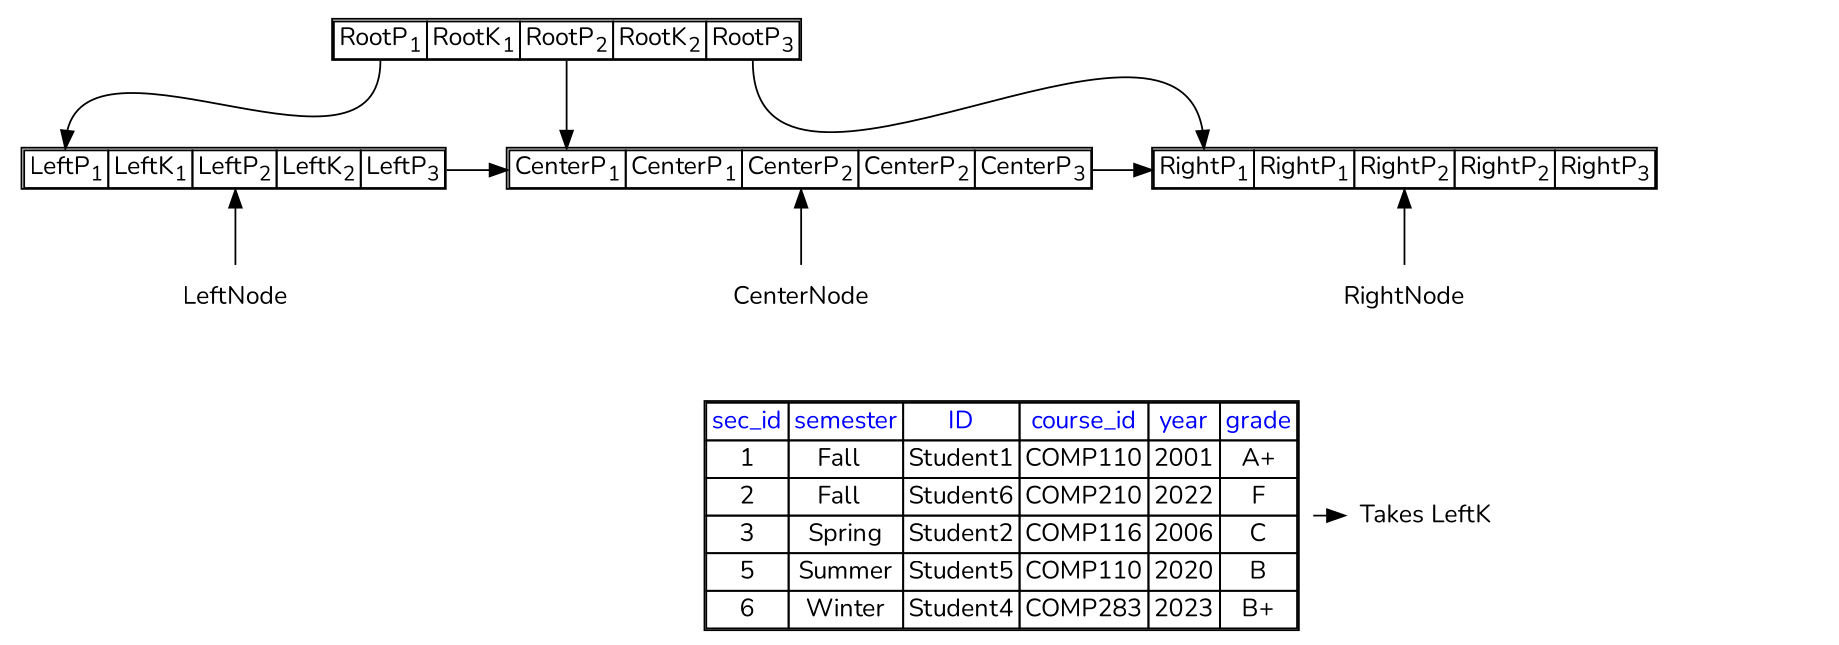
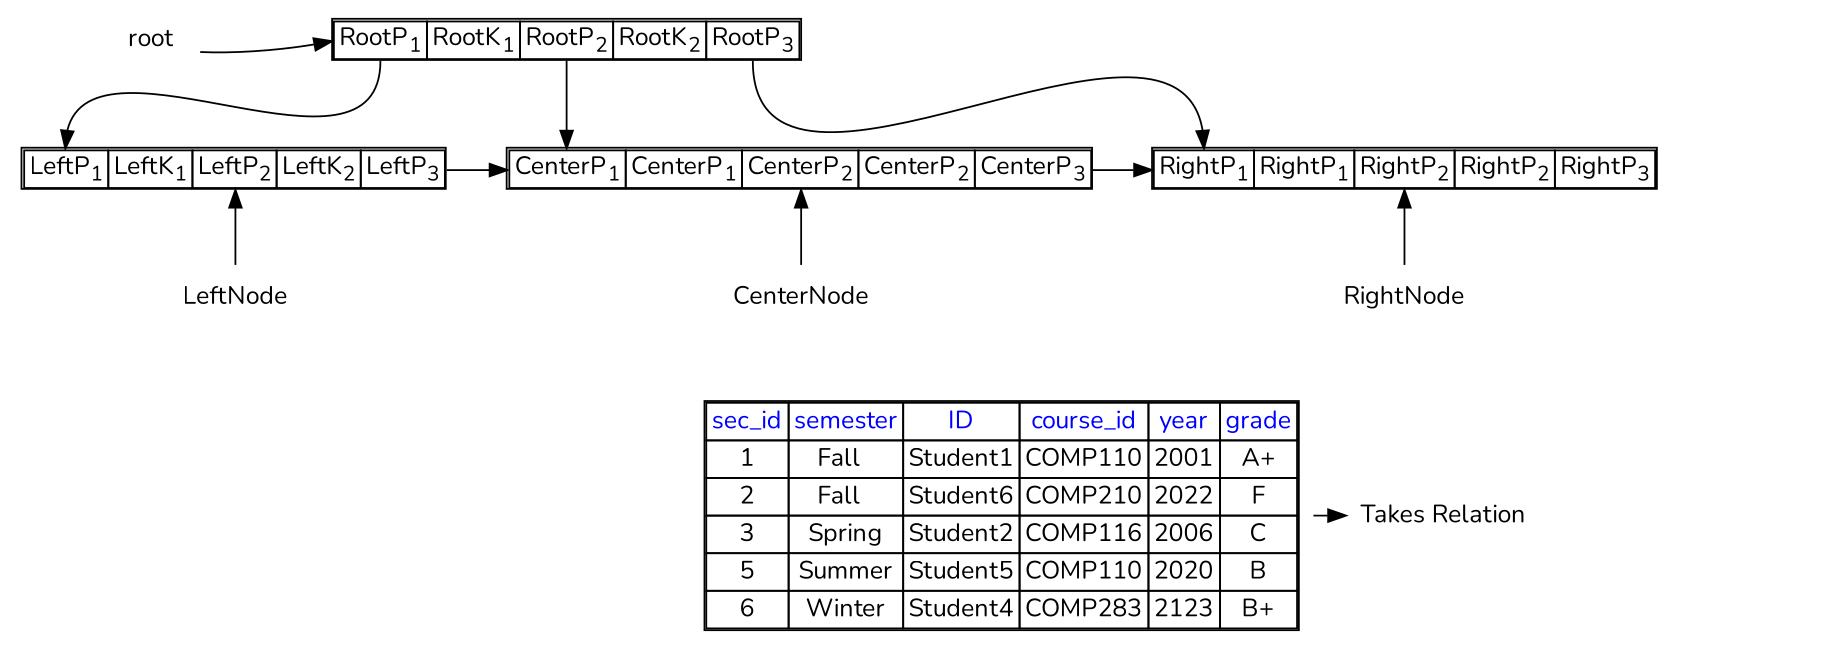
node "root": added
node "Takes LeftK": label "Takes LeftK" -> "Takes Relation"
node "sec_id": text "2023" -> "2123"
